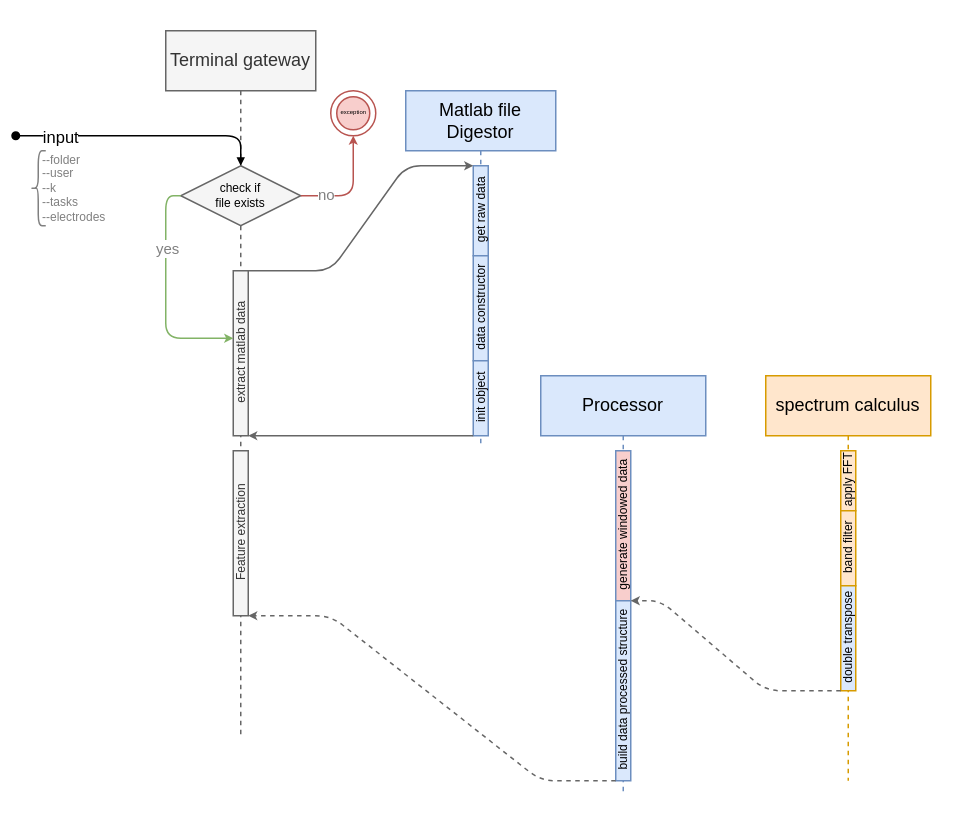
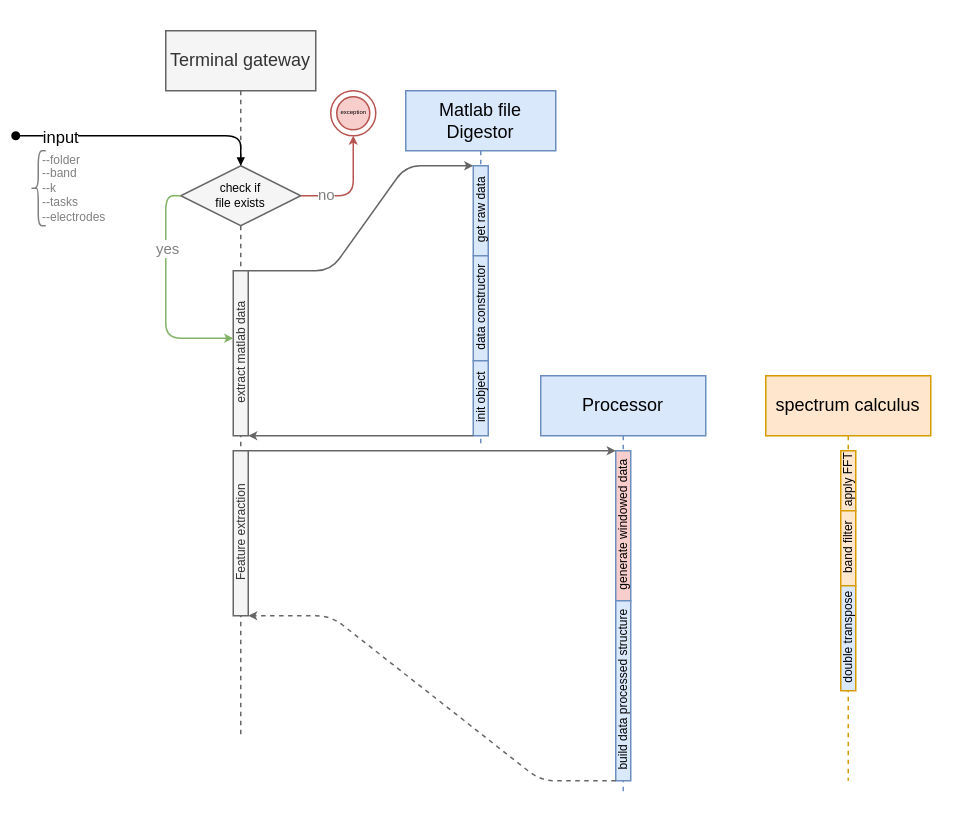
node "--folder--user--k--tasks--electrodes": label "--folder--user--k--tasks--electrodes" -> "--folder--band--k--tasks--electrodes"
edge "Feature extraction" -> "generate windowed data": added
edge "double transpose" -> "generate windowed data": removed
